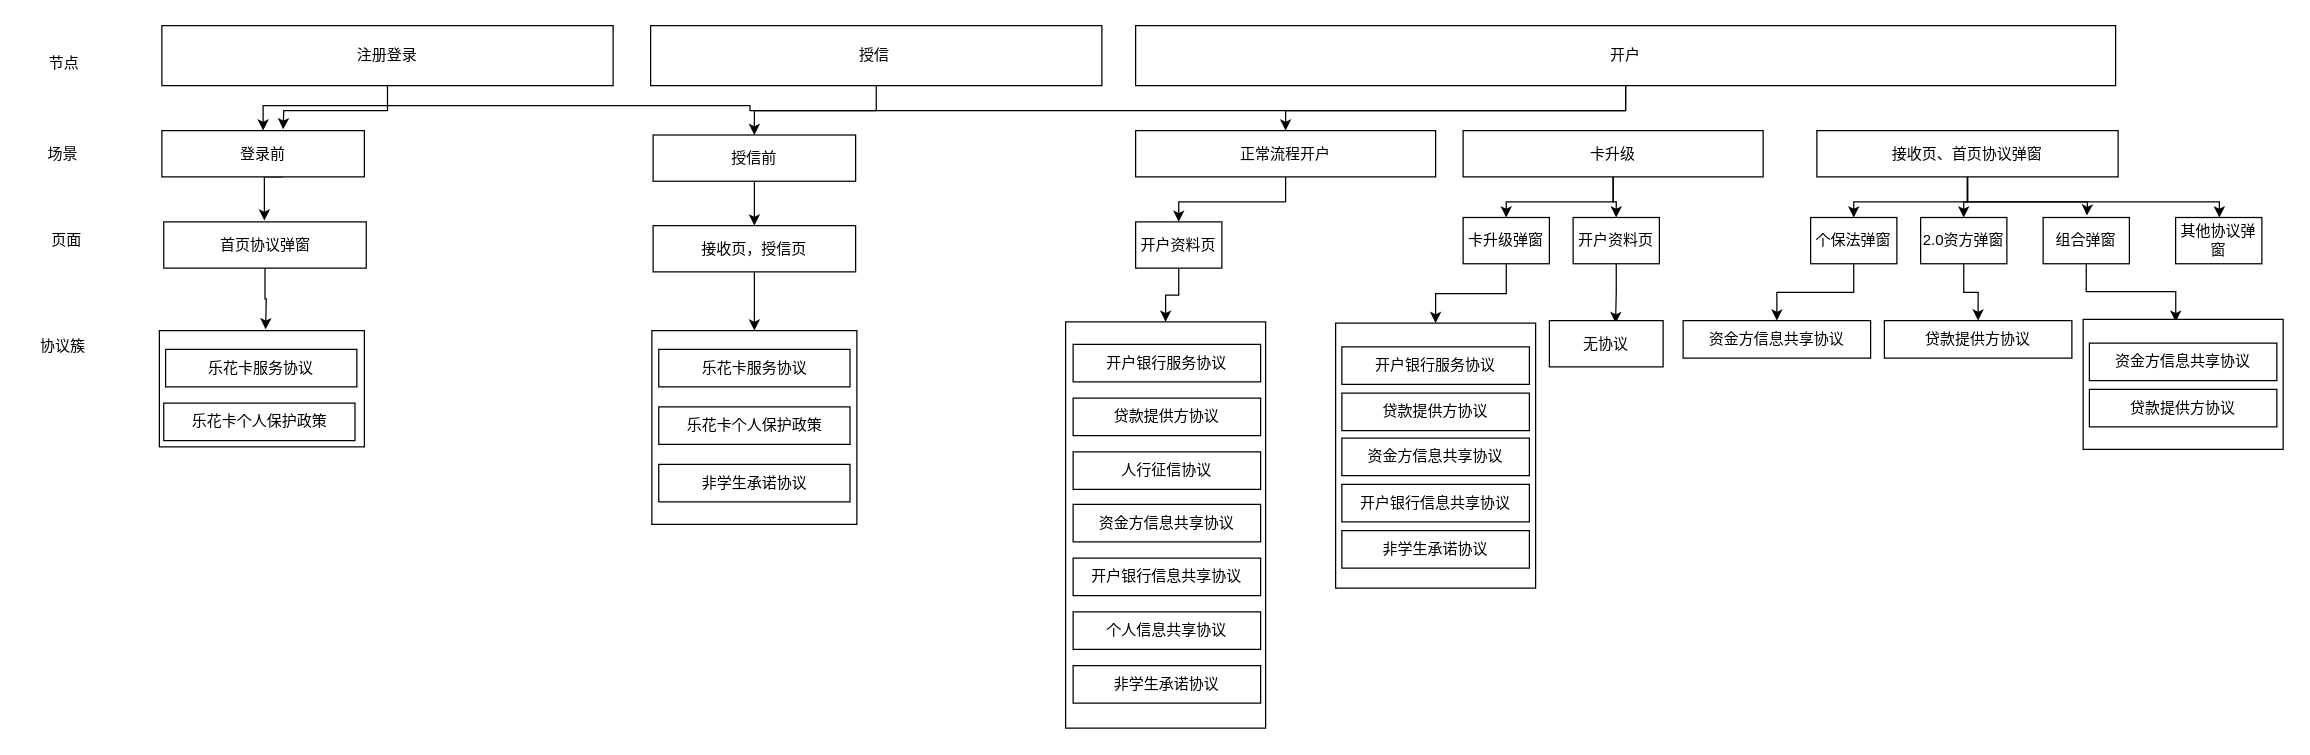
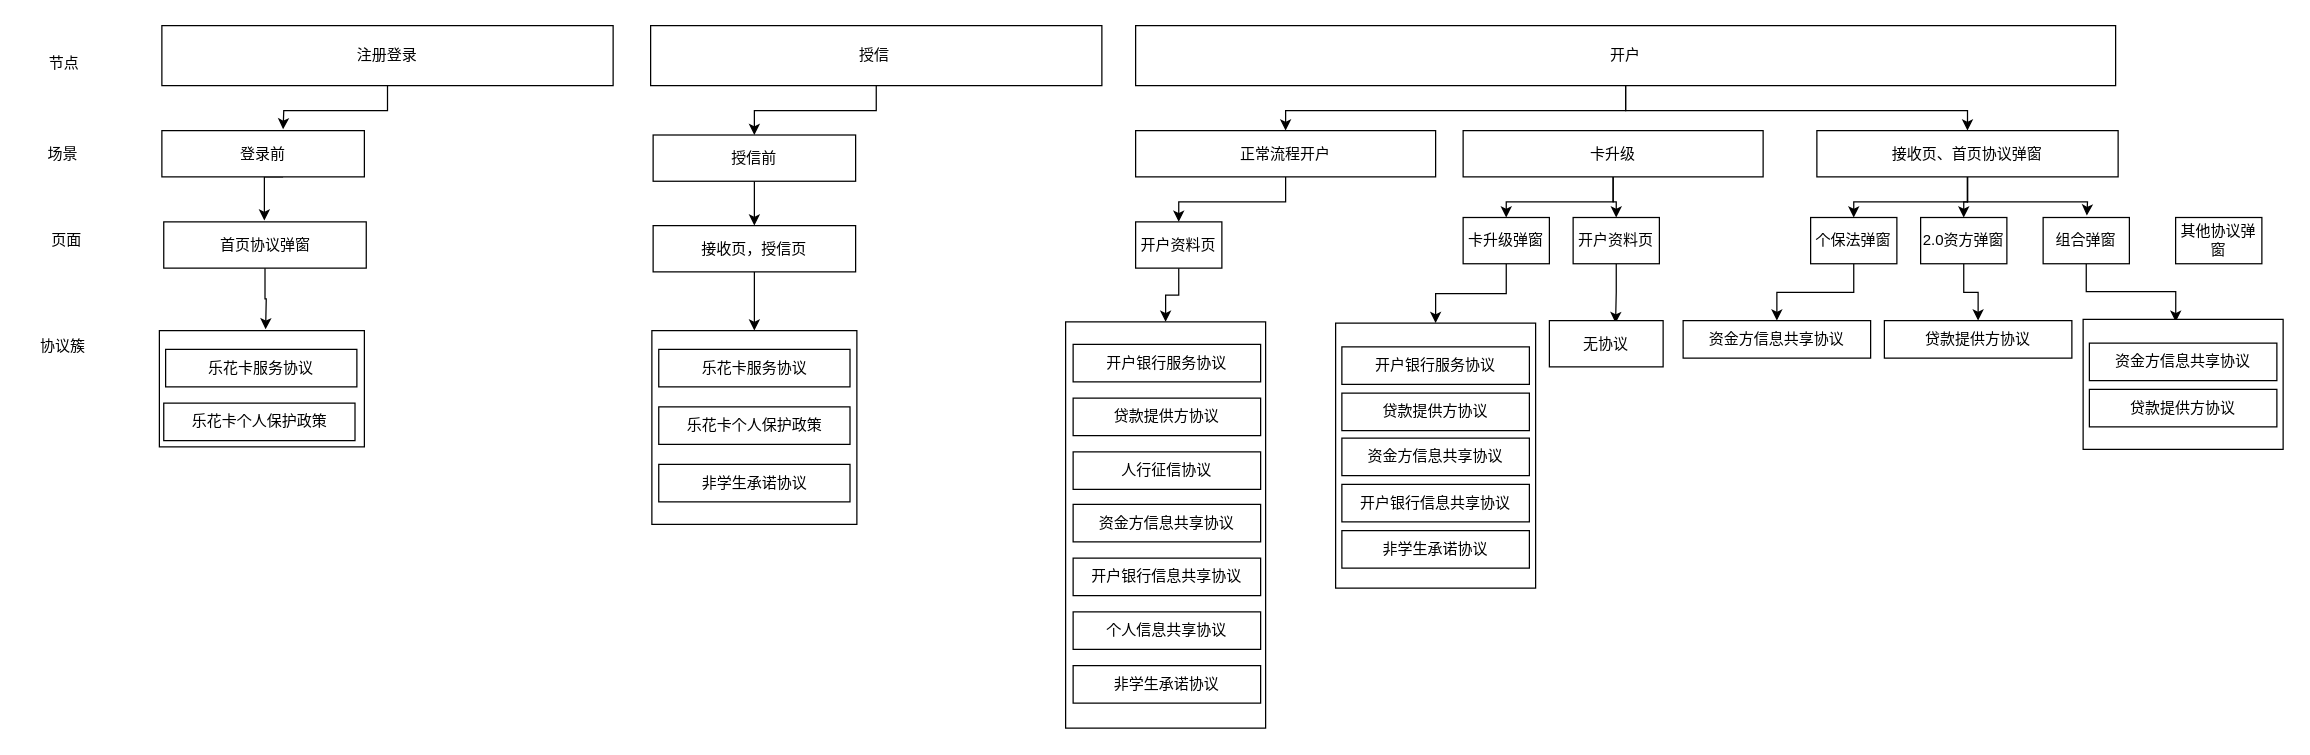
edge "开户" -> "登录前": now "开户" -> "接收页、首页协议弹窗"
edge "接收页、首页协议弹窗" -> "其他协议弹窗": removed
